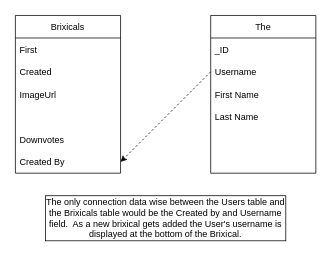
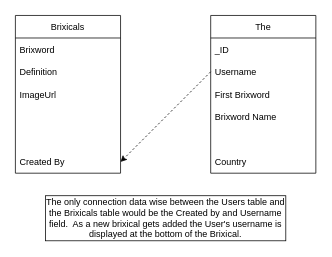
node "First": label "First" -> "Brixword"
node "Created": label "Created" -> "Definition"
node "First Name": label "First Name" -> "First Brixword"
node "Last Name": label "Last Name" -> "Brixword Name"
node "Downvotes": removed
node "Country": added
